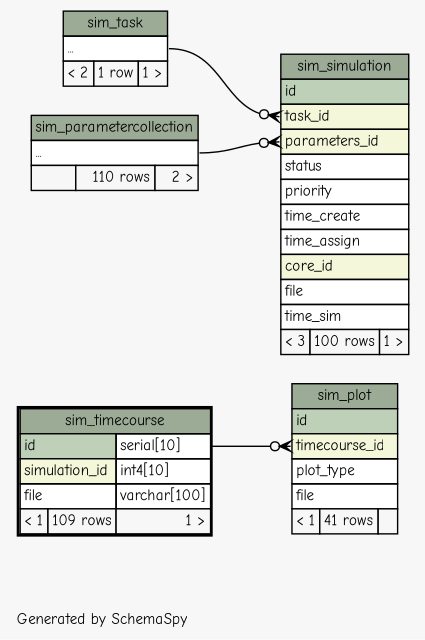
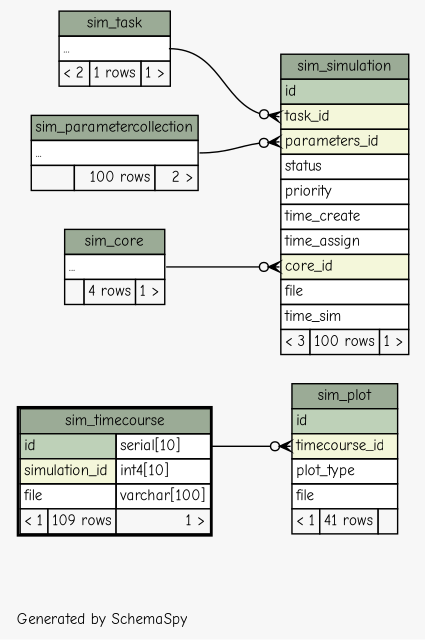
node "sim_task": text "1 row" -> "1 rows"
node "sim_parametercollection": text "110 rows" -> "100 rows"
node "sim_core": added
